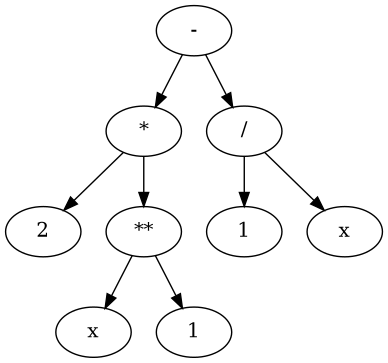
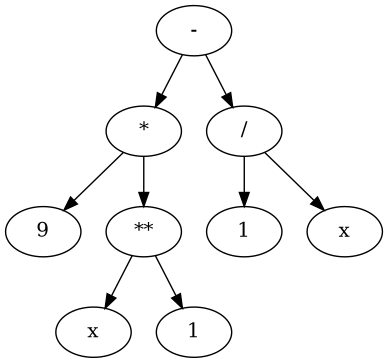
node "2": label "2" -> "9"
